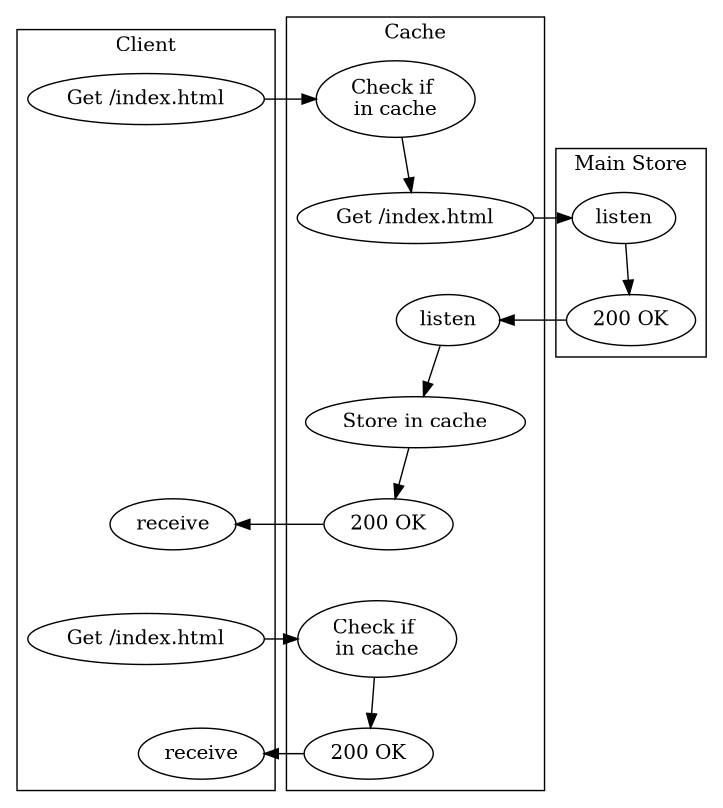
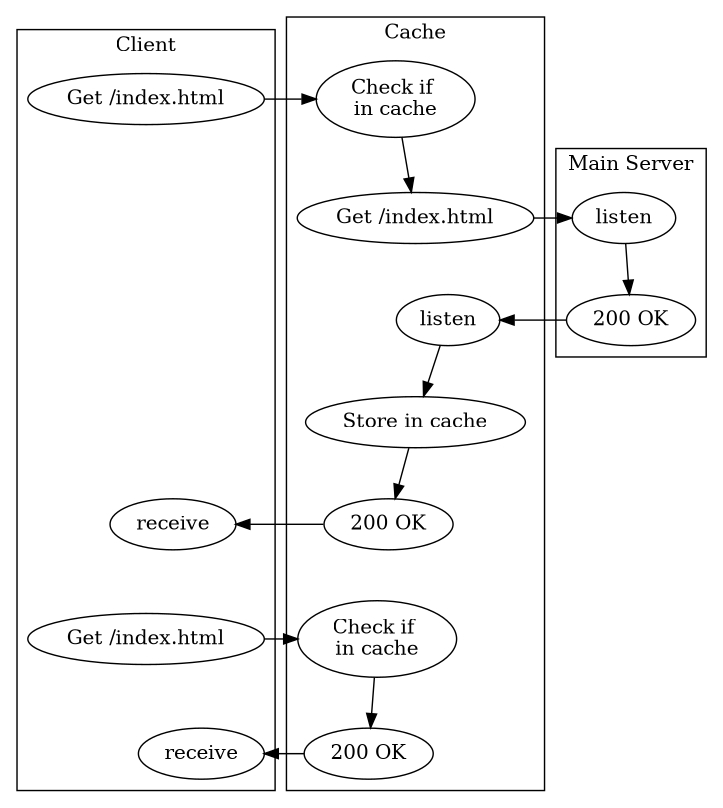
cluster "Main Store": label "Main Store" -> "Main Server"
